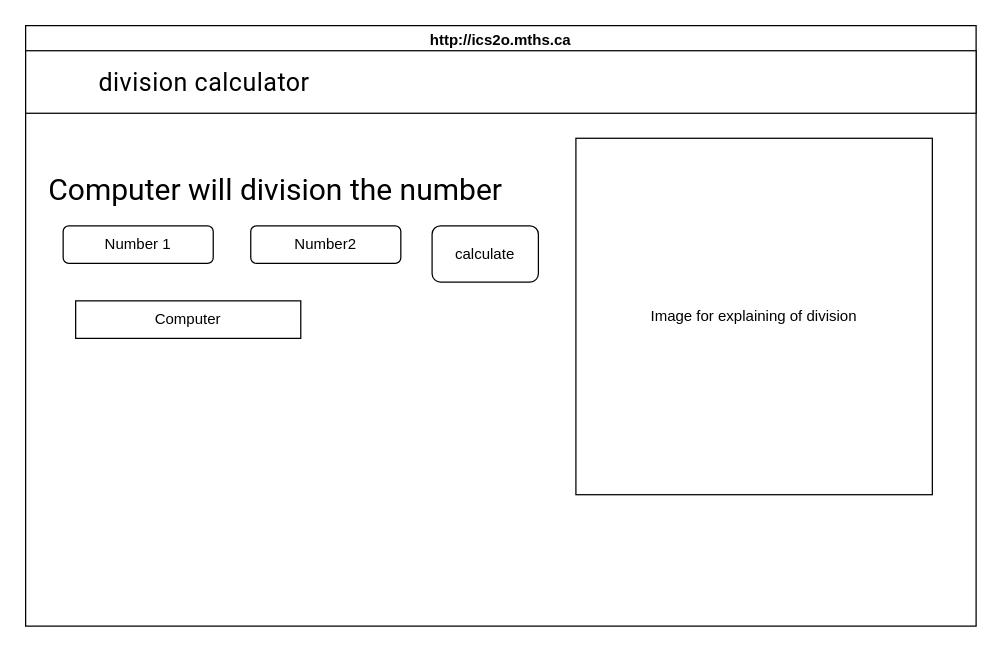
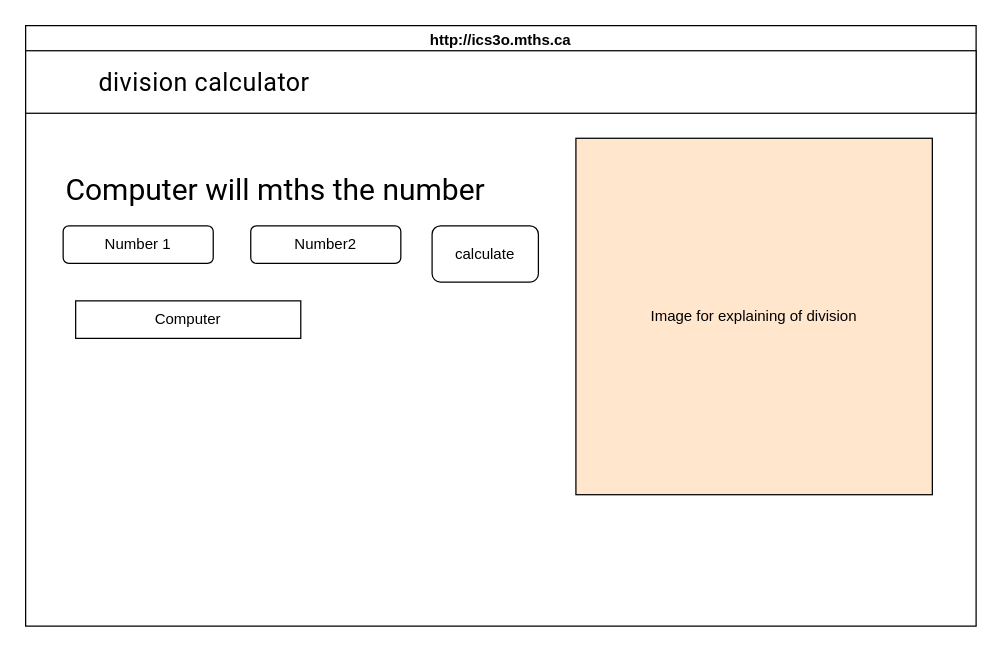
node "http://ics2o.mths.ca": label "http://ics2o.mths.ca" -> "http://ics3o.mths.ca"
node "Computer will division the number": label "Computer will division the number" -> "Computer will mths the number"
node "Image for explaining of division": fillcolor #ffffff -> #ffe6cc
